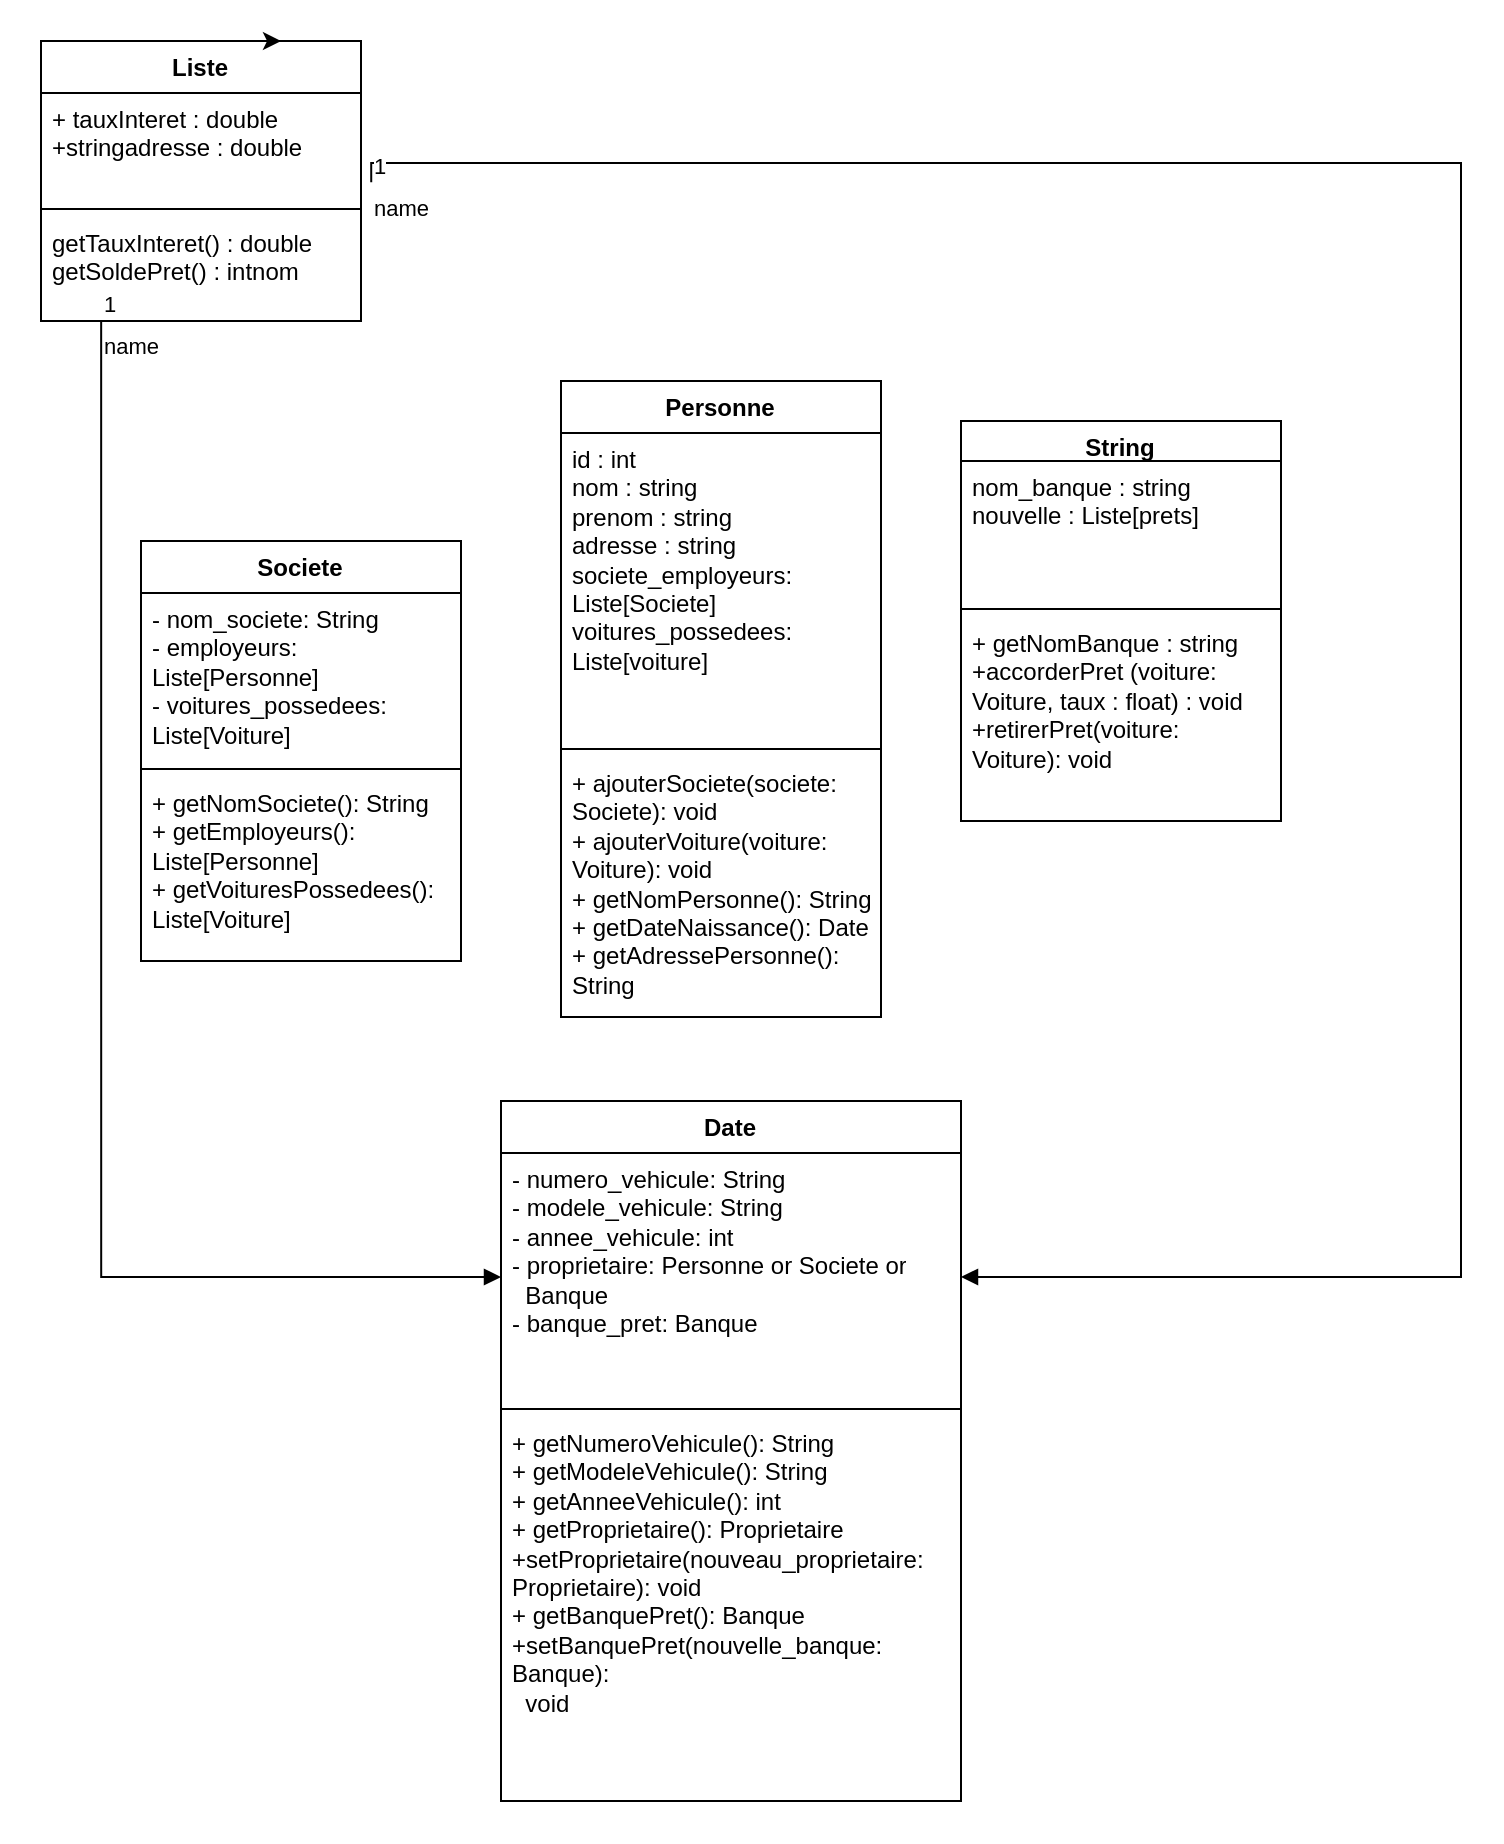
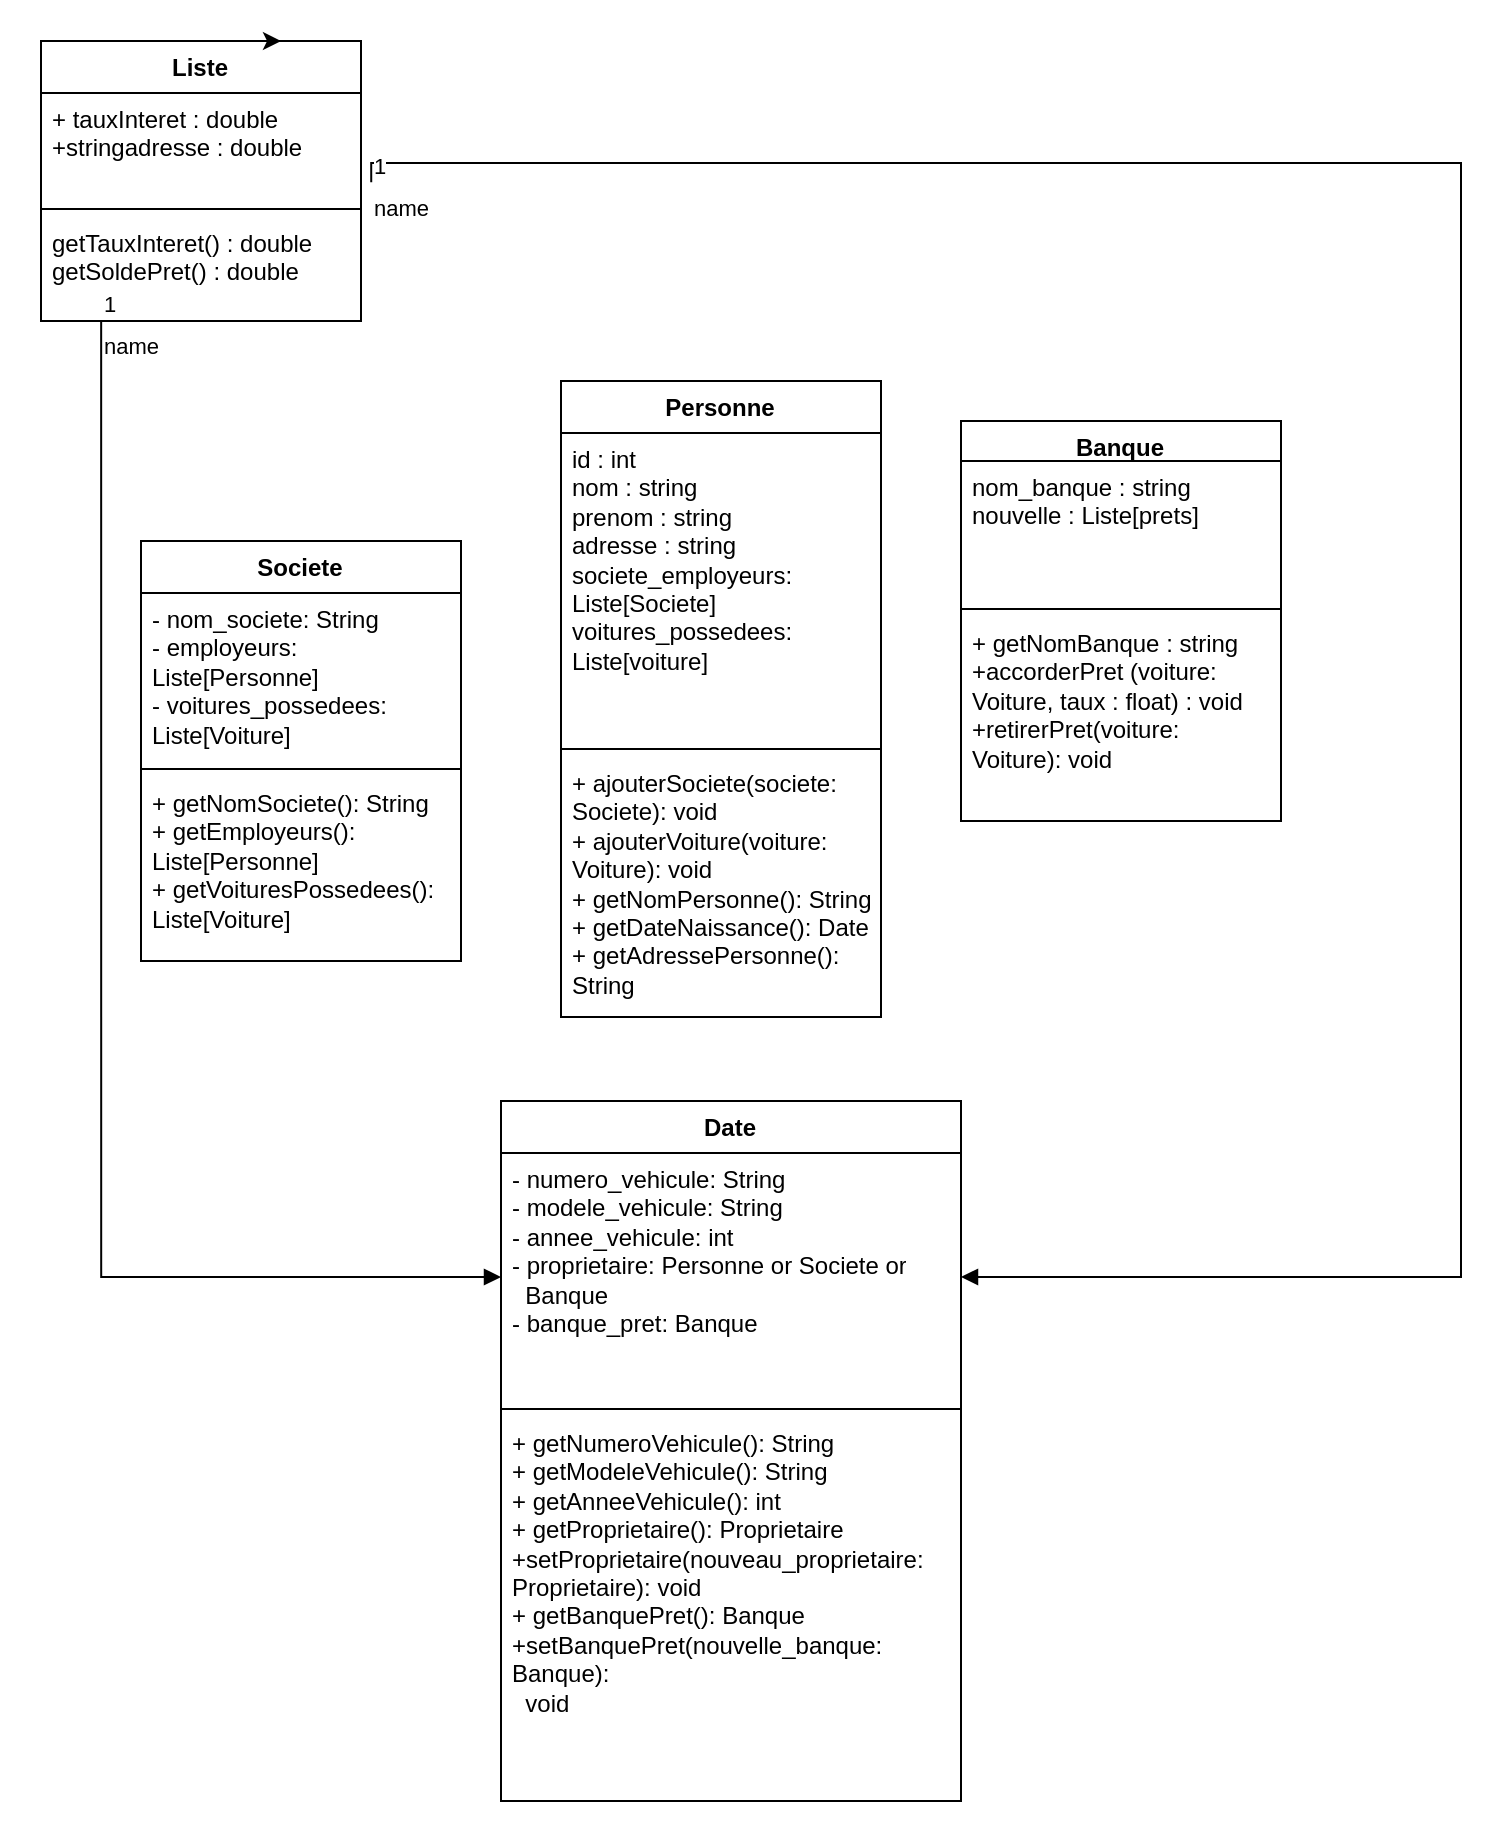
node "getTauxInteret() : double getSoldePret() : intnom": label "getTauxInteret() : double getSoldePret() : intnom" -> "getTauxInteret() : double getSoldePret() : double"
node "String": label "String" -> "Banque"
